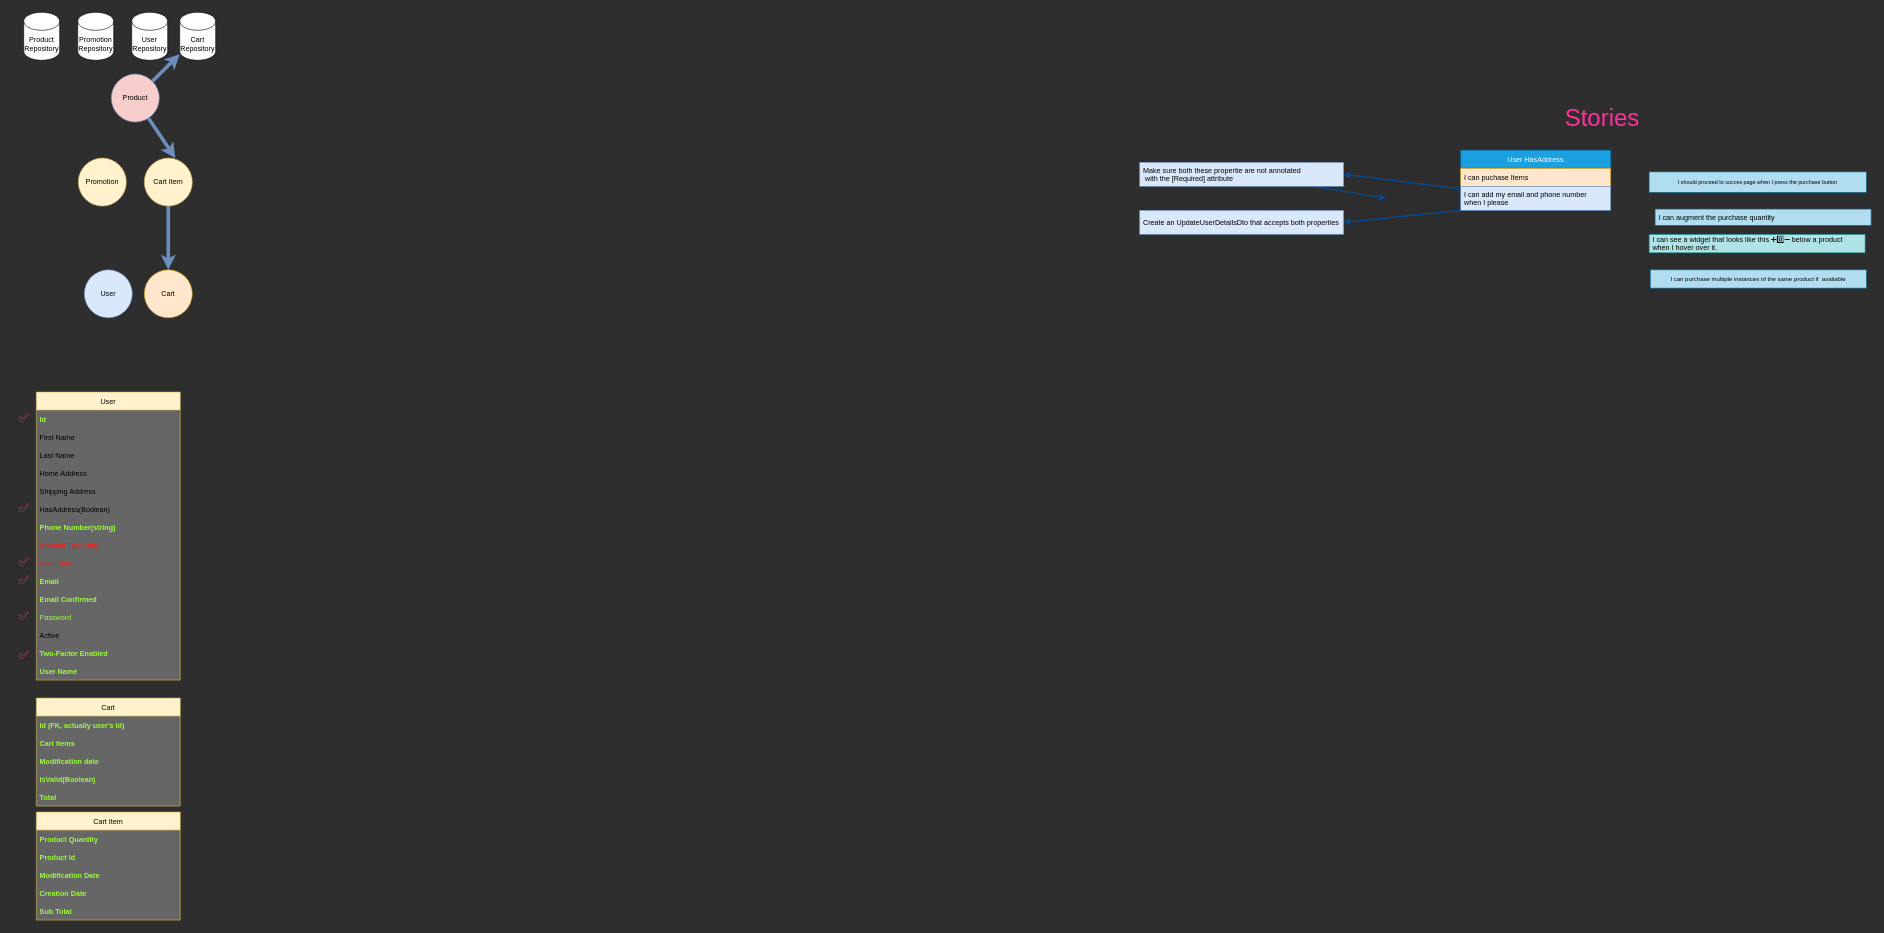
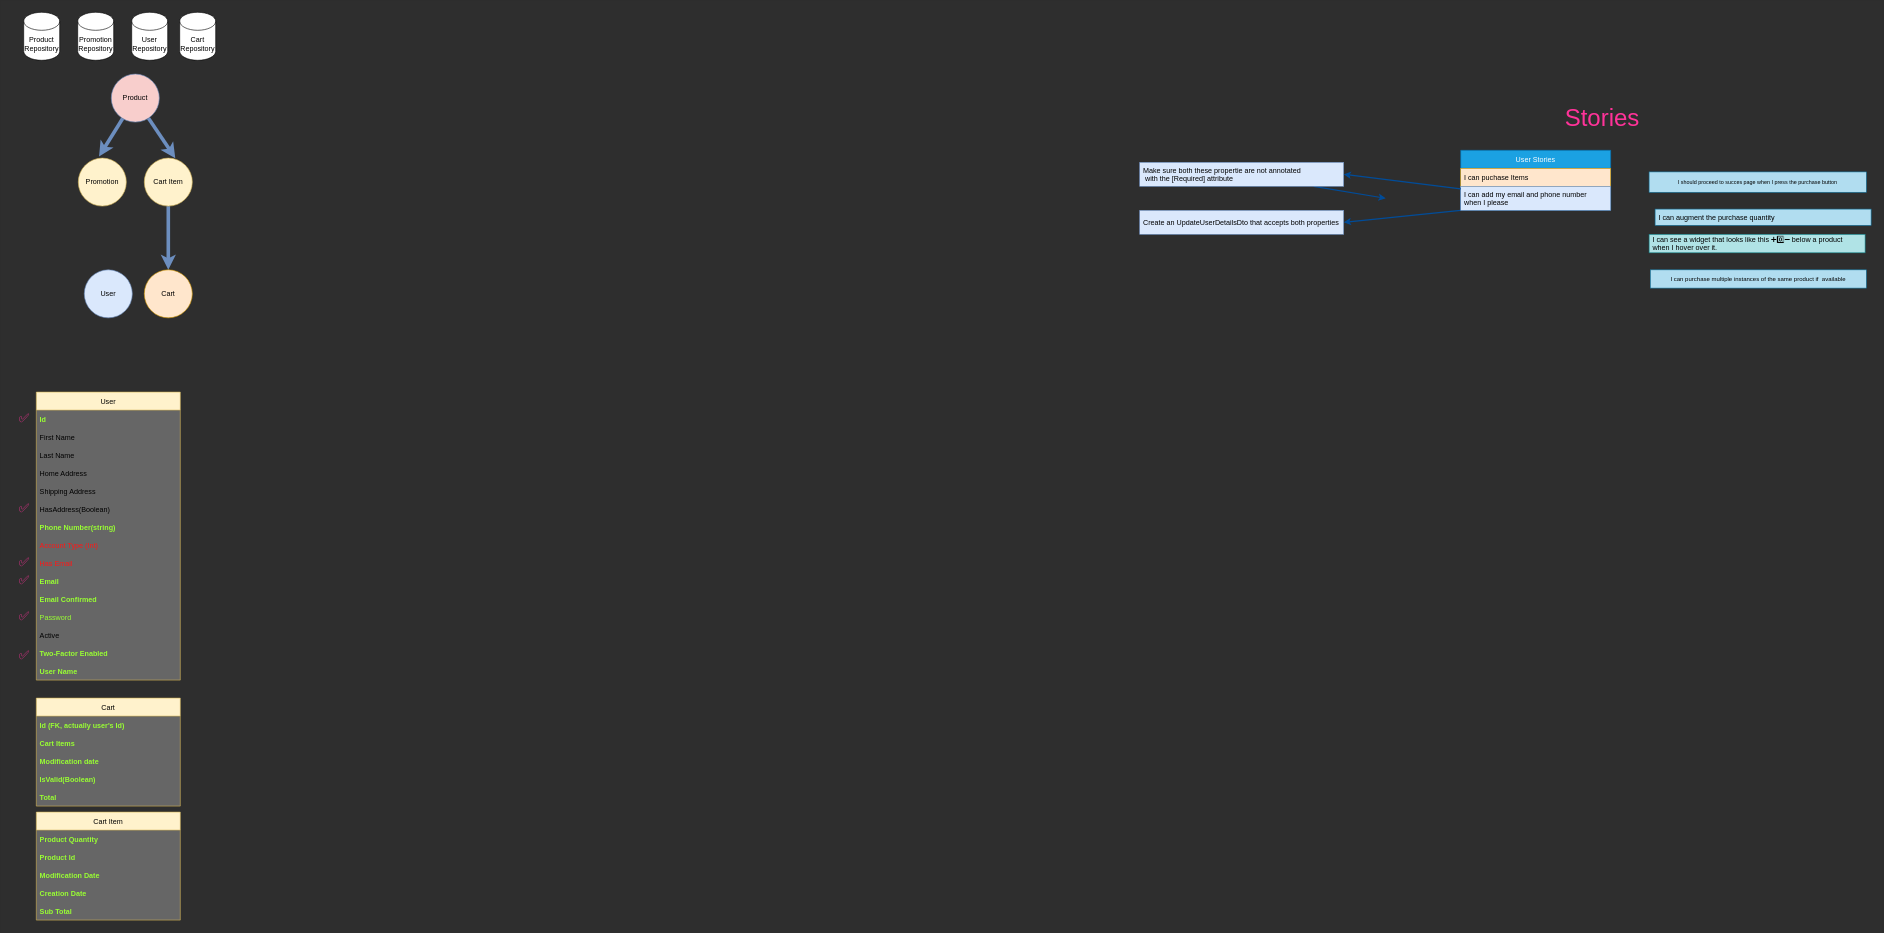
edge "Product" -> "Cart Repository": now "Product" -> "Promotion"
node "User HasAddress": label "User HasAddress" -> "User Stories"
